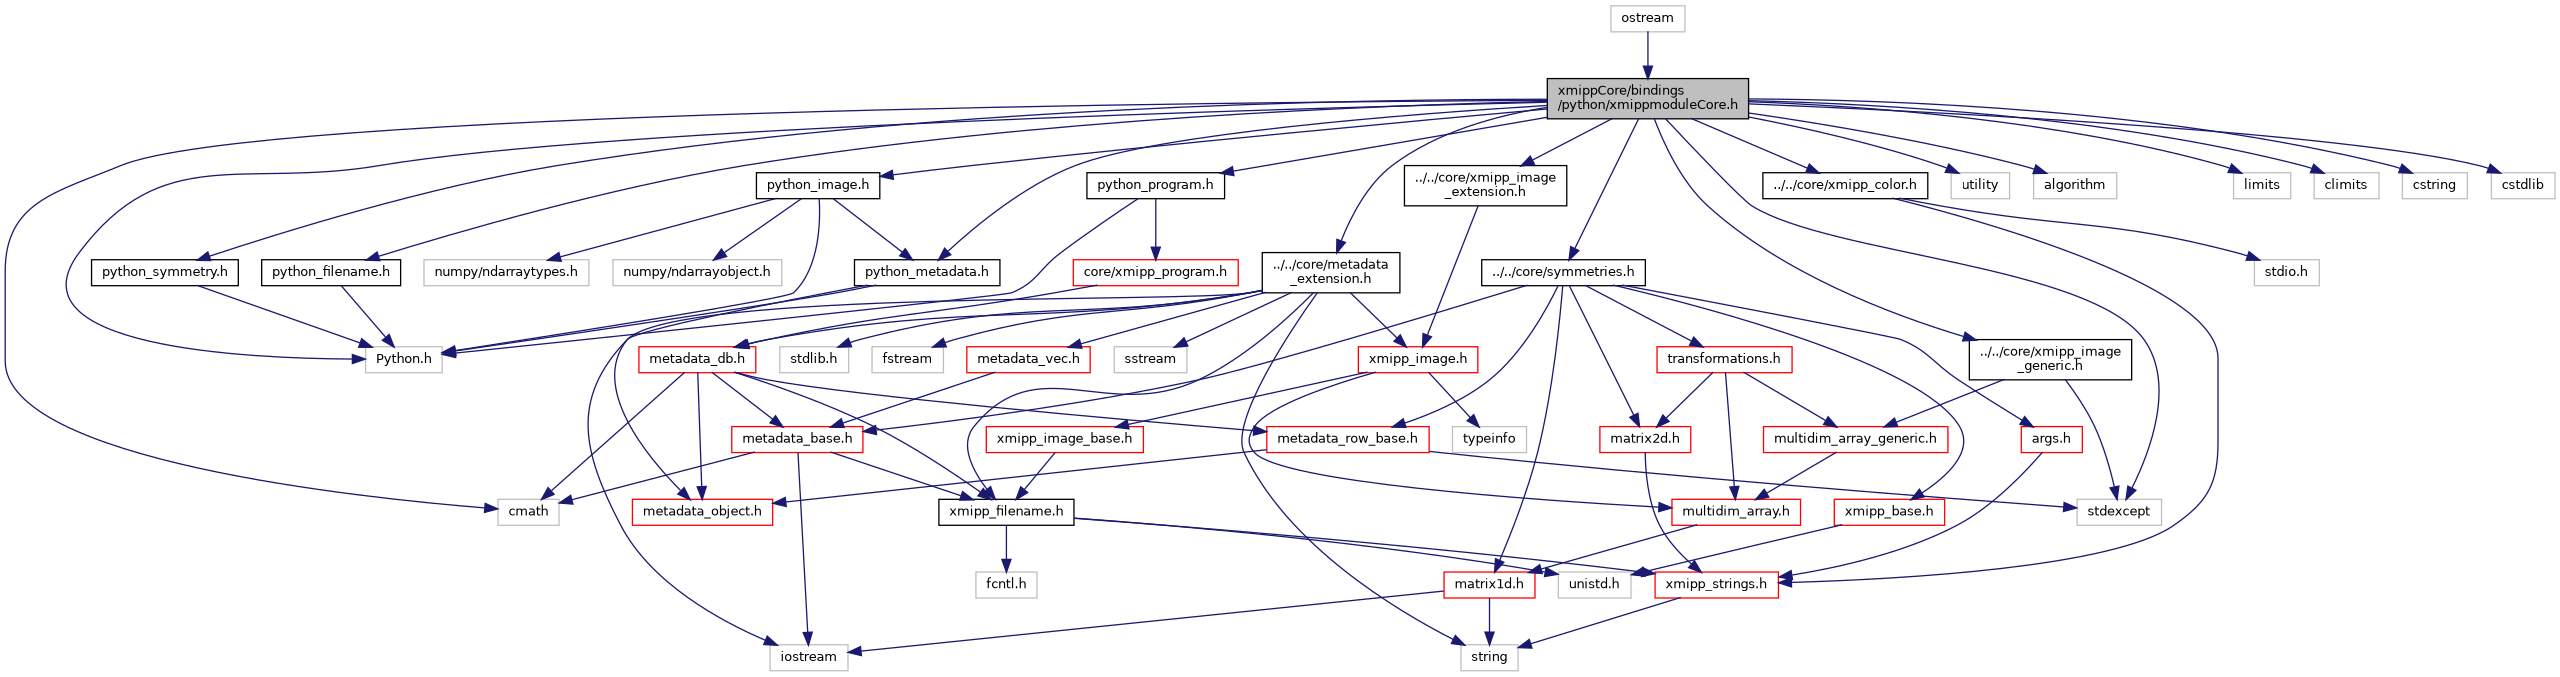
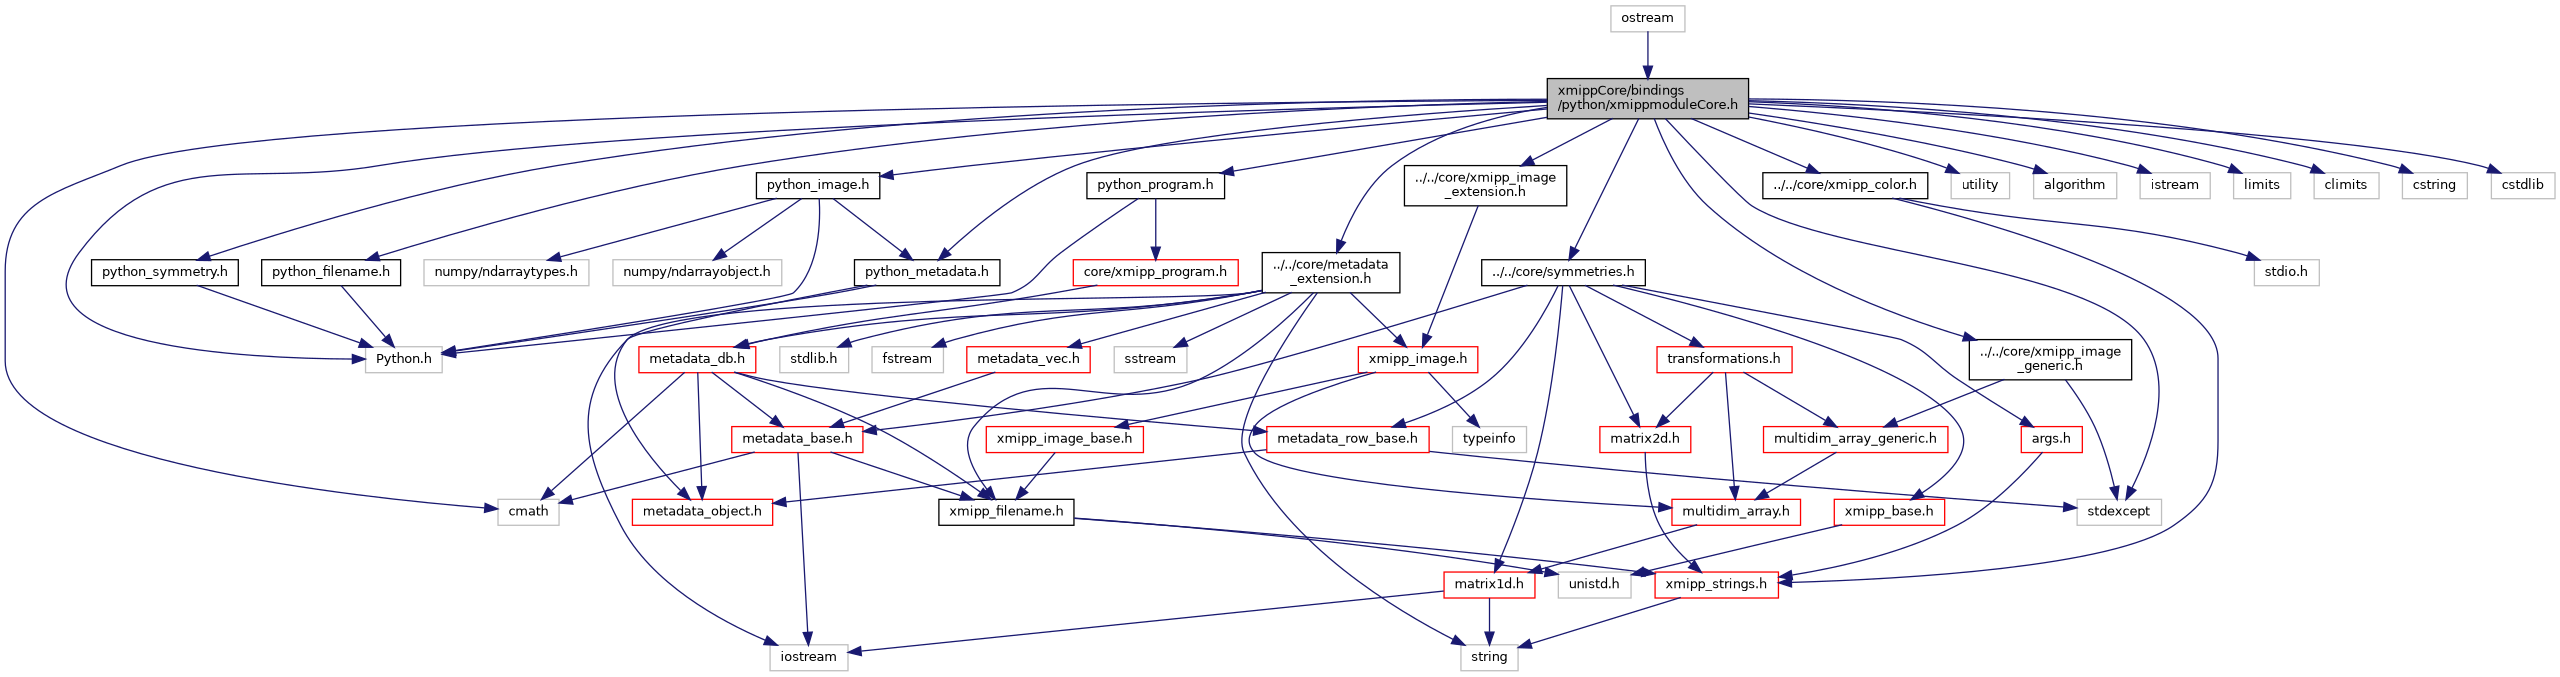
node "istream": added
node "fcntl.h": removed
